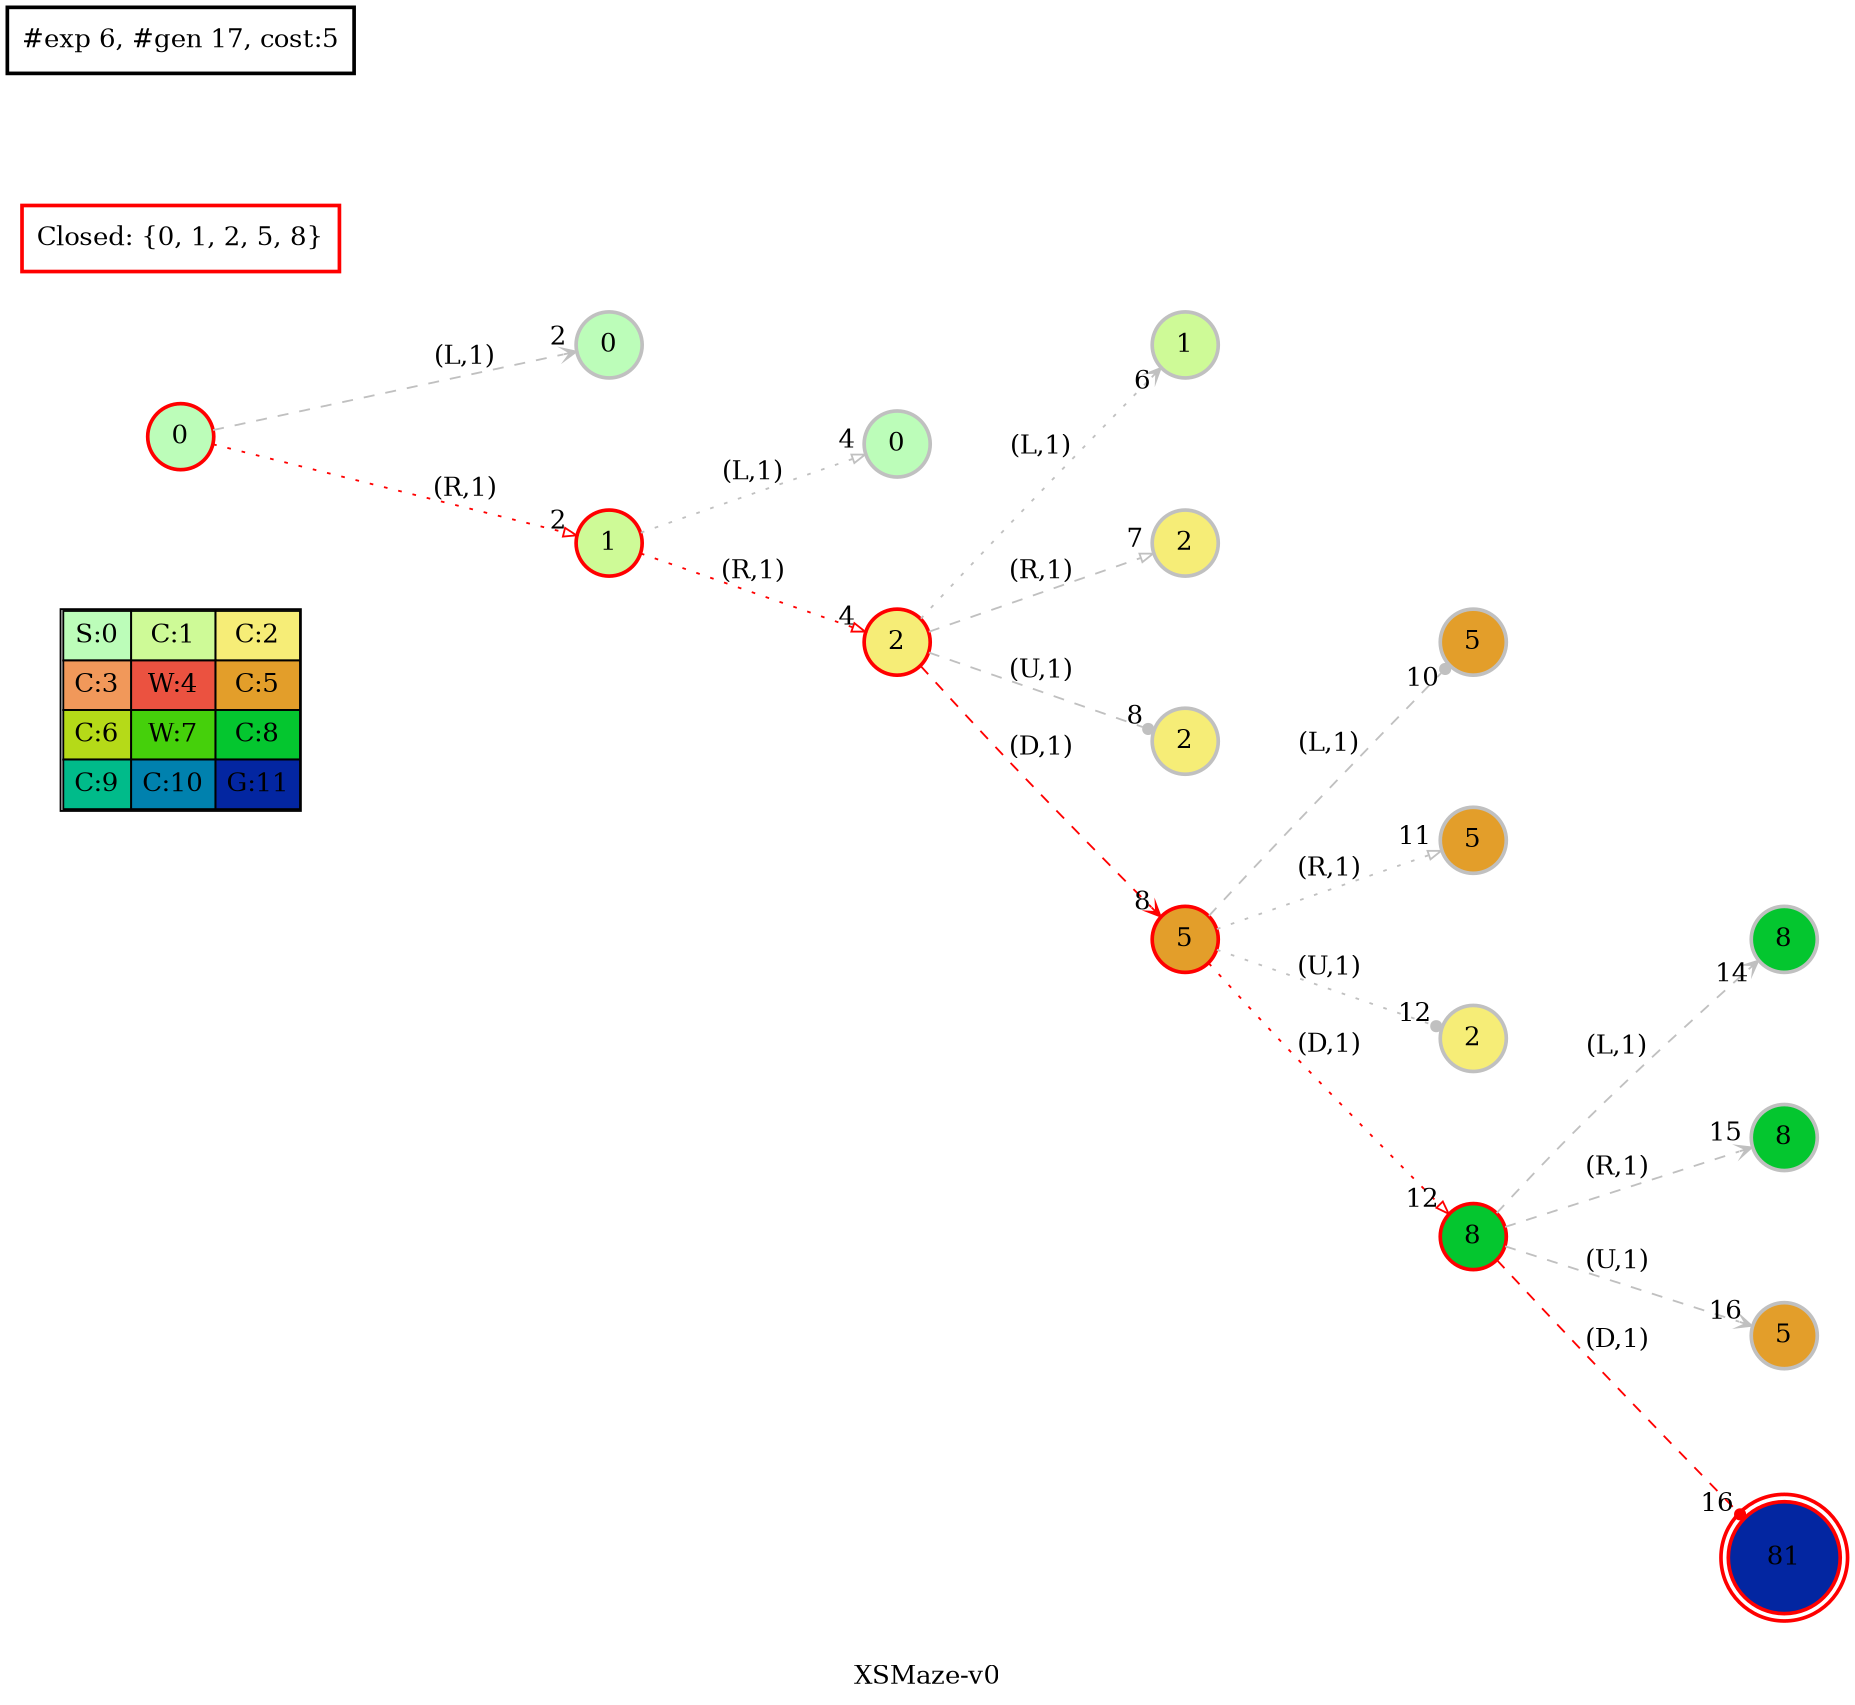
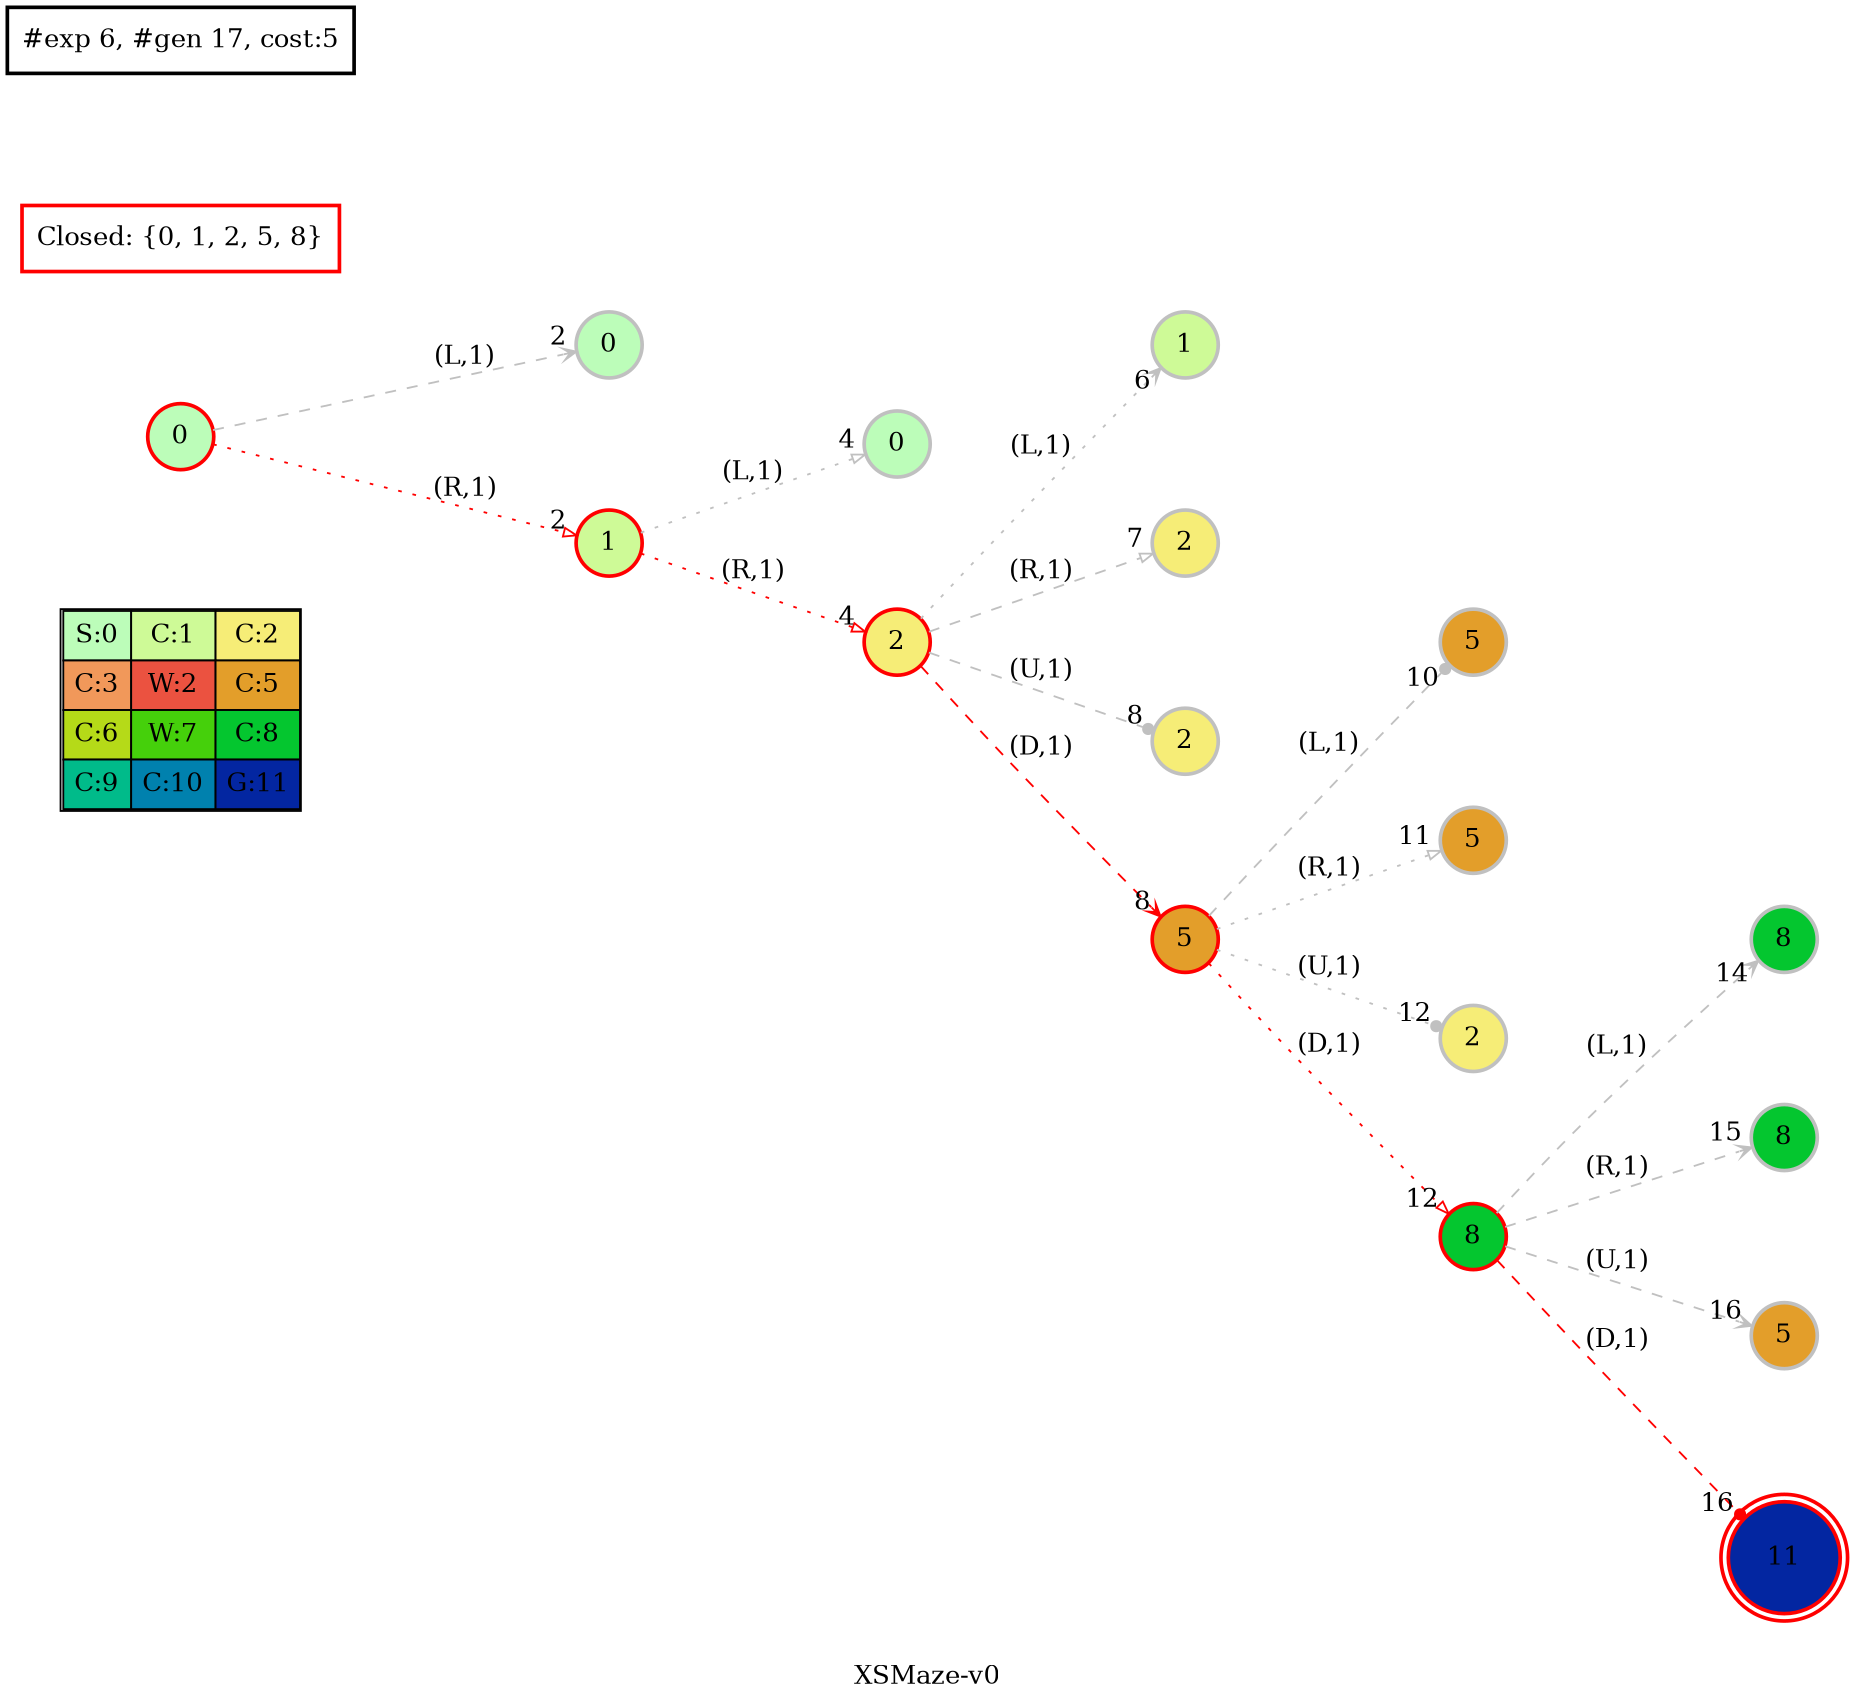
node "S:0": text "W:4" -> "W:2"
node "81": label "81" -> "11"
